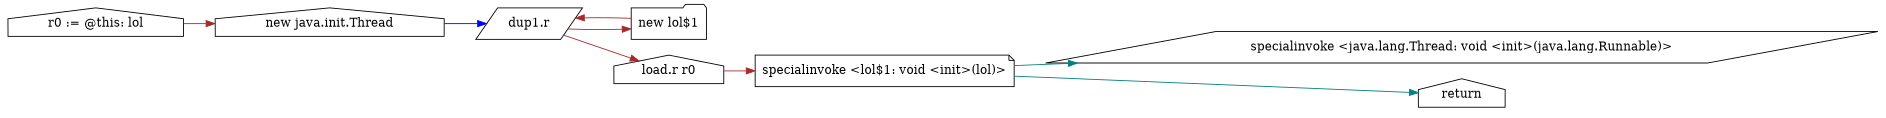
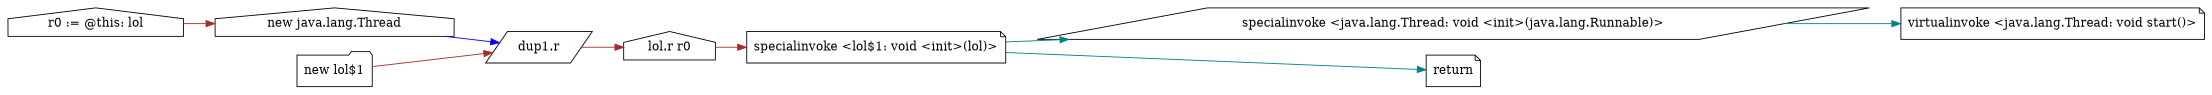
node "new java.init.Thread": label "new java.init.Thread" -> "new java.lang.Thread"
node "virtualinvoke <java.lang.Thread: void start()>": added
edge "dup1.r" -> "new lol$1": removed
node "load.r r0": label "load.r r0" -> "lol.r r0"
node "return": shape house -> note
